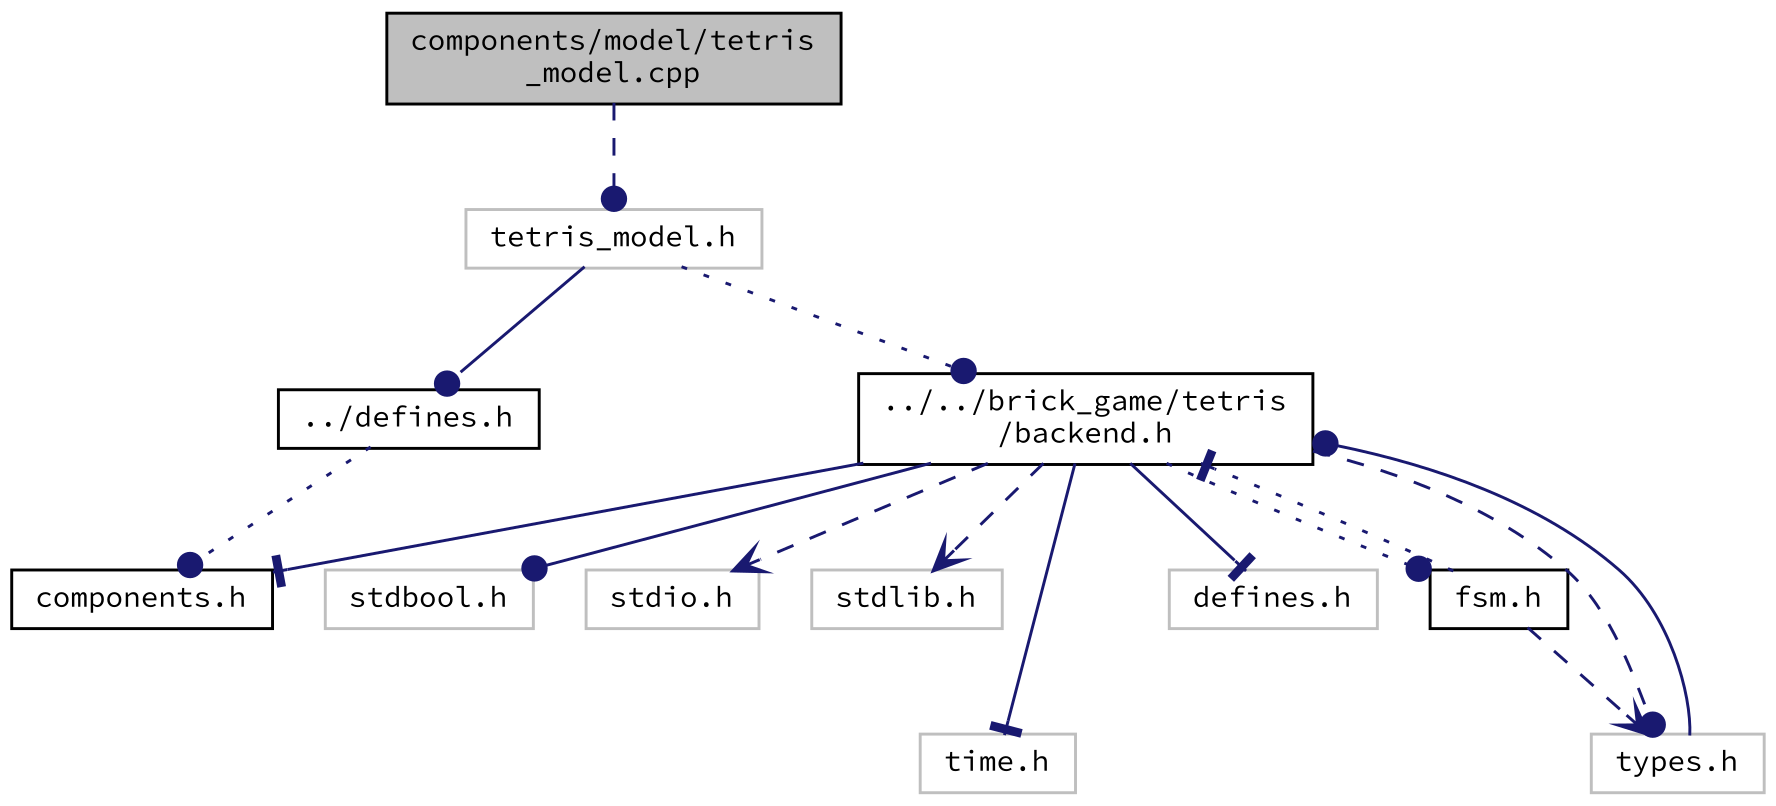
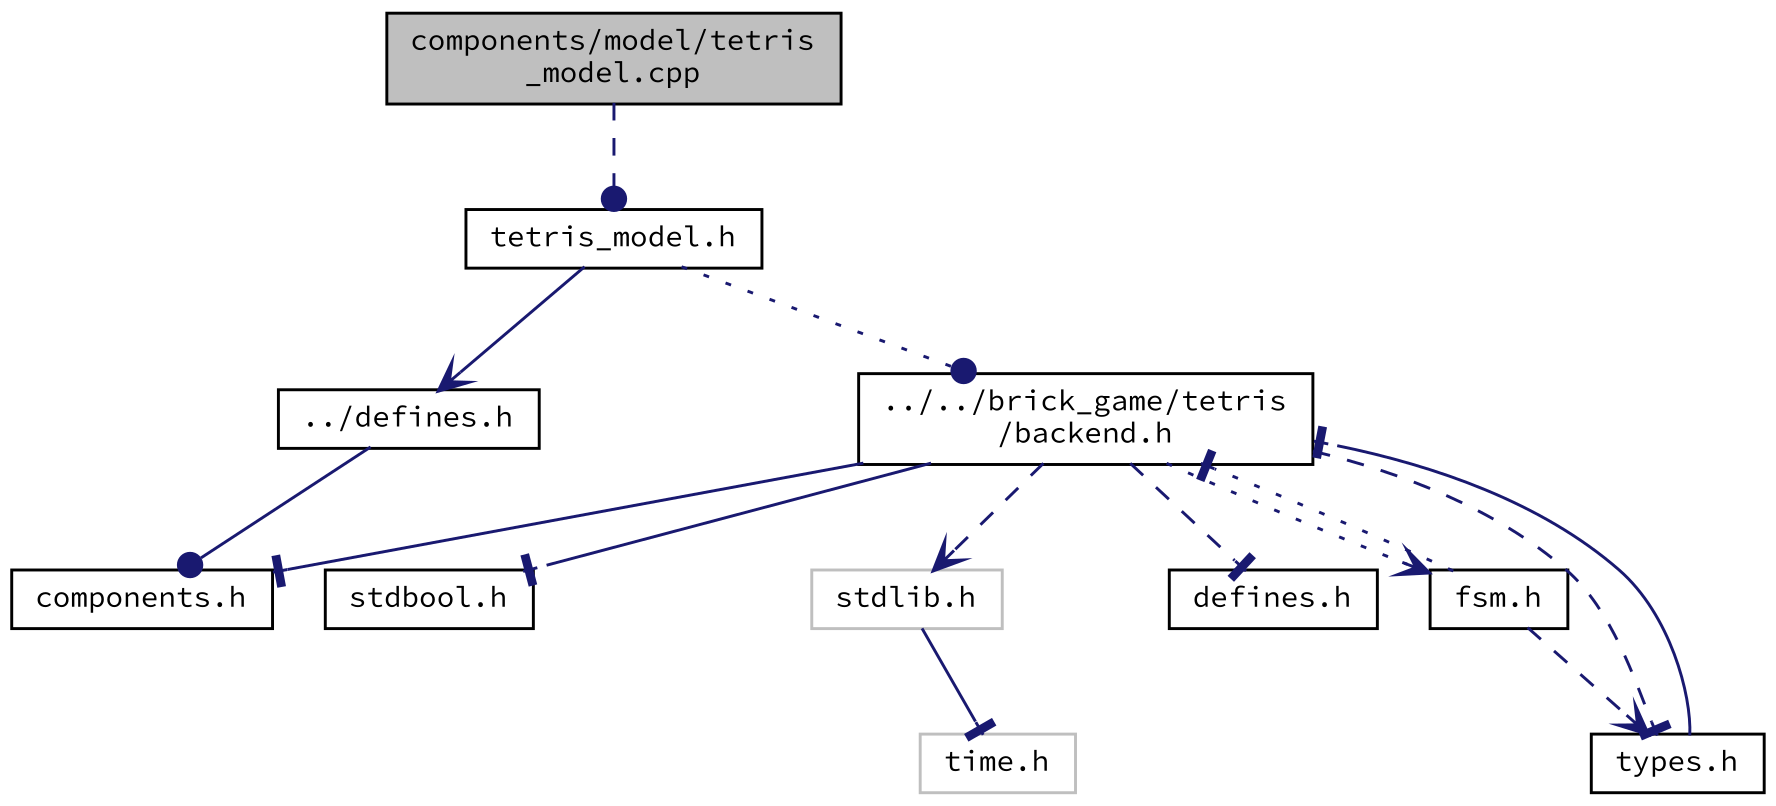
node "tetris_model.h": color grey75 -> black
edge "tetris_model.h" -> "../defines.h": arrowhead dot -> vee
edge "../defines.h" -> "components.h": style dotted -> solid
edge "../../brick_game/tetris /backend.h" -> "defines.h": style solid -> dashed
edge "../../brick_game/tetris /backend.h" -> "stdbool.h": arrowhead dot -> tee
edge "../../brick_game/tetris /backend.h" -> "fsm.h": arrowhead dot -> vee
edge "types.h" -> "../../brick_game/tetris /backend.h": arrowhead dot -> tee
edge "../../brick_game/tetris /backend.h" -> "types.h": arrowhead dot -> tee
edge "../../brick_game/tetris /backend.h" -> "time.h": now "stdlib.h" -> "time.h"
node "stdbool.h": color grey75 -> black
node "stdio.h": removed
node "defines.h": color grey75 -> black
node "types.h": color grey75 -> black
